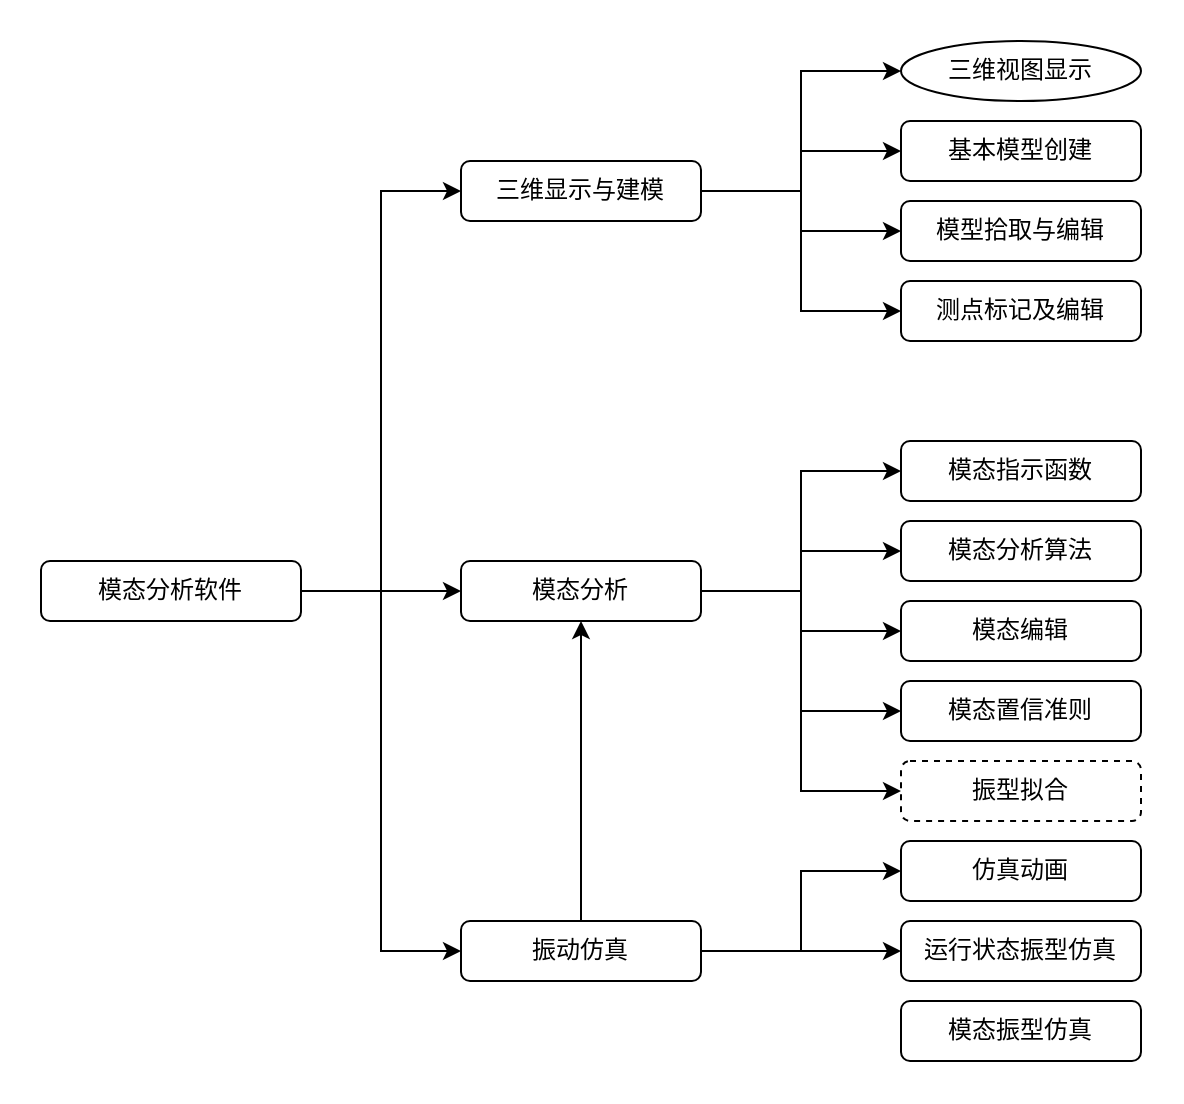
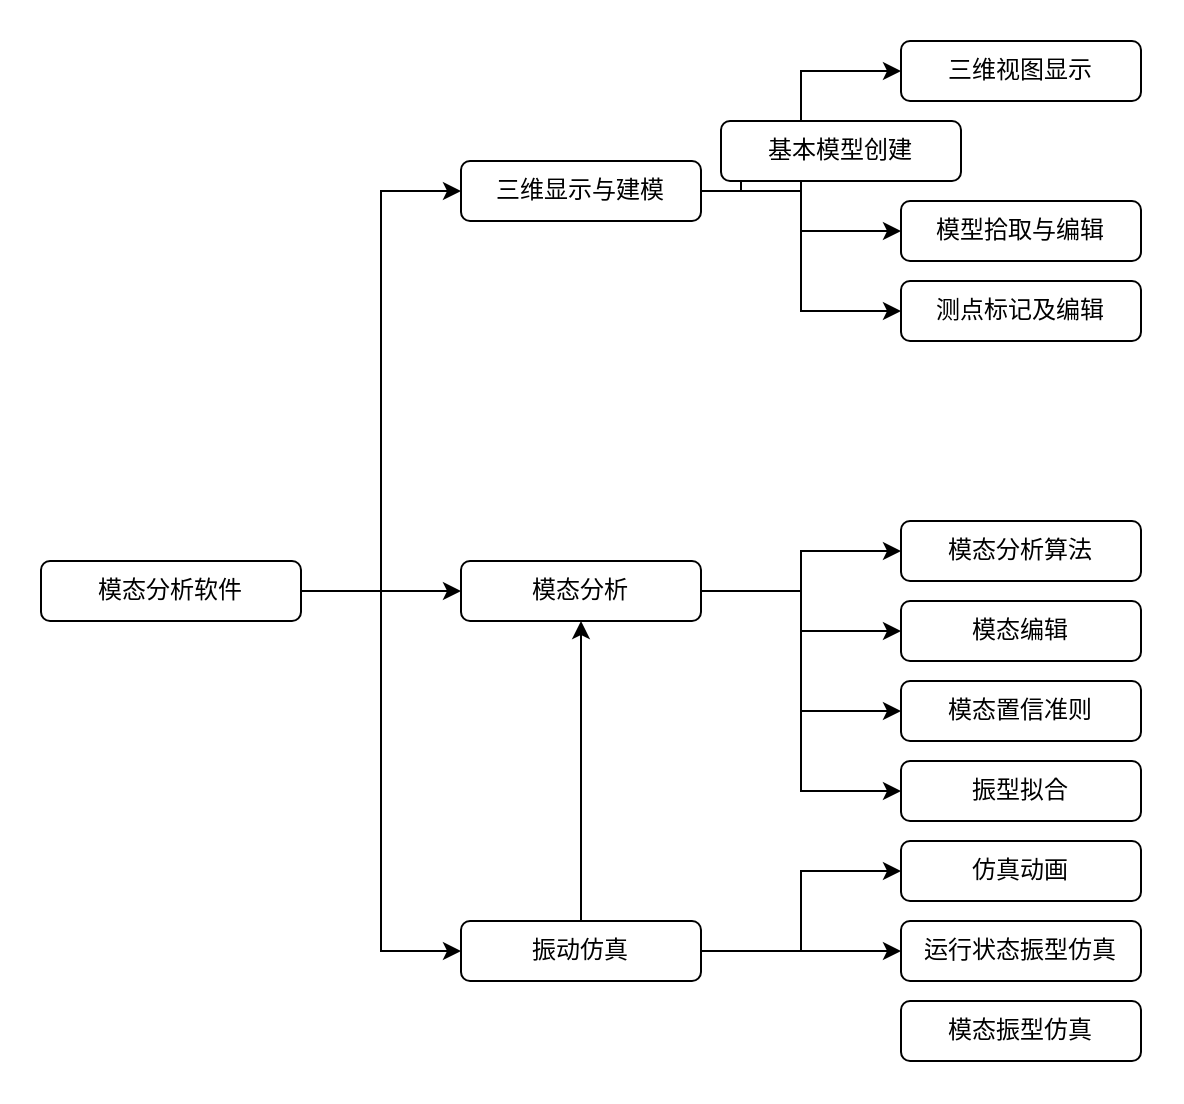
node "三维视图显示": shape ellipse -> rounded rectangle
node "基本模型创建": moved (1021, 151) -> (841, 151)
edge "模态分析" -> "模态指示函数": removed
node "模态指示函数": removed
node "振型拟合": style dashed -> solid
